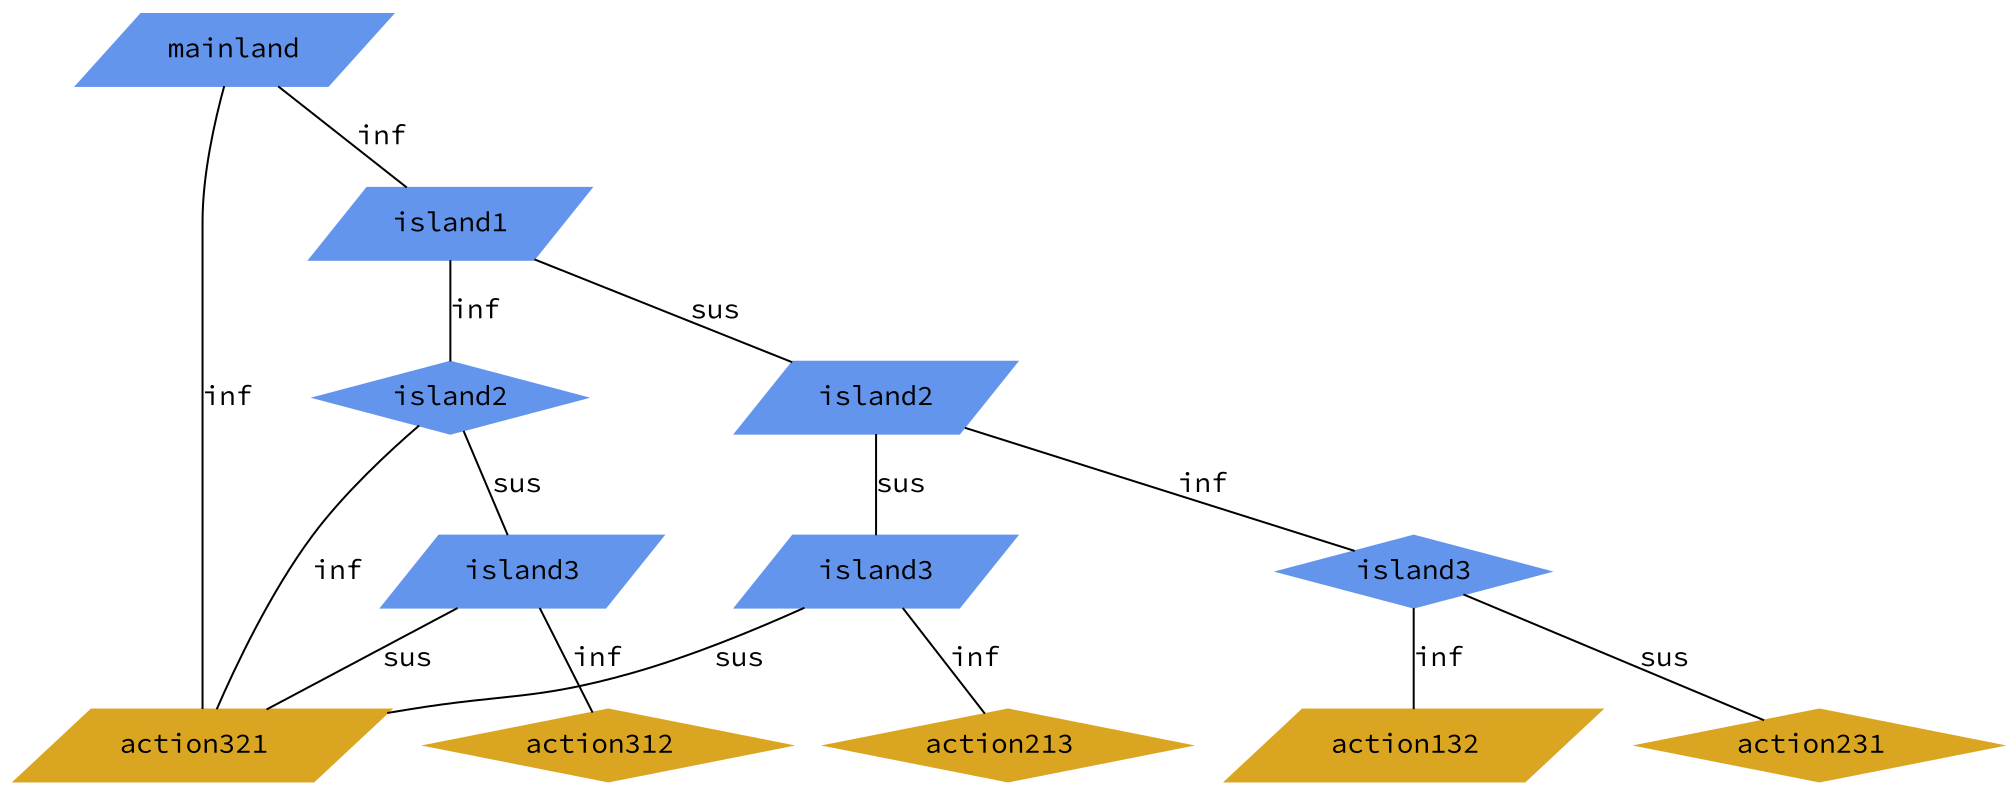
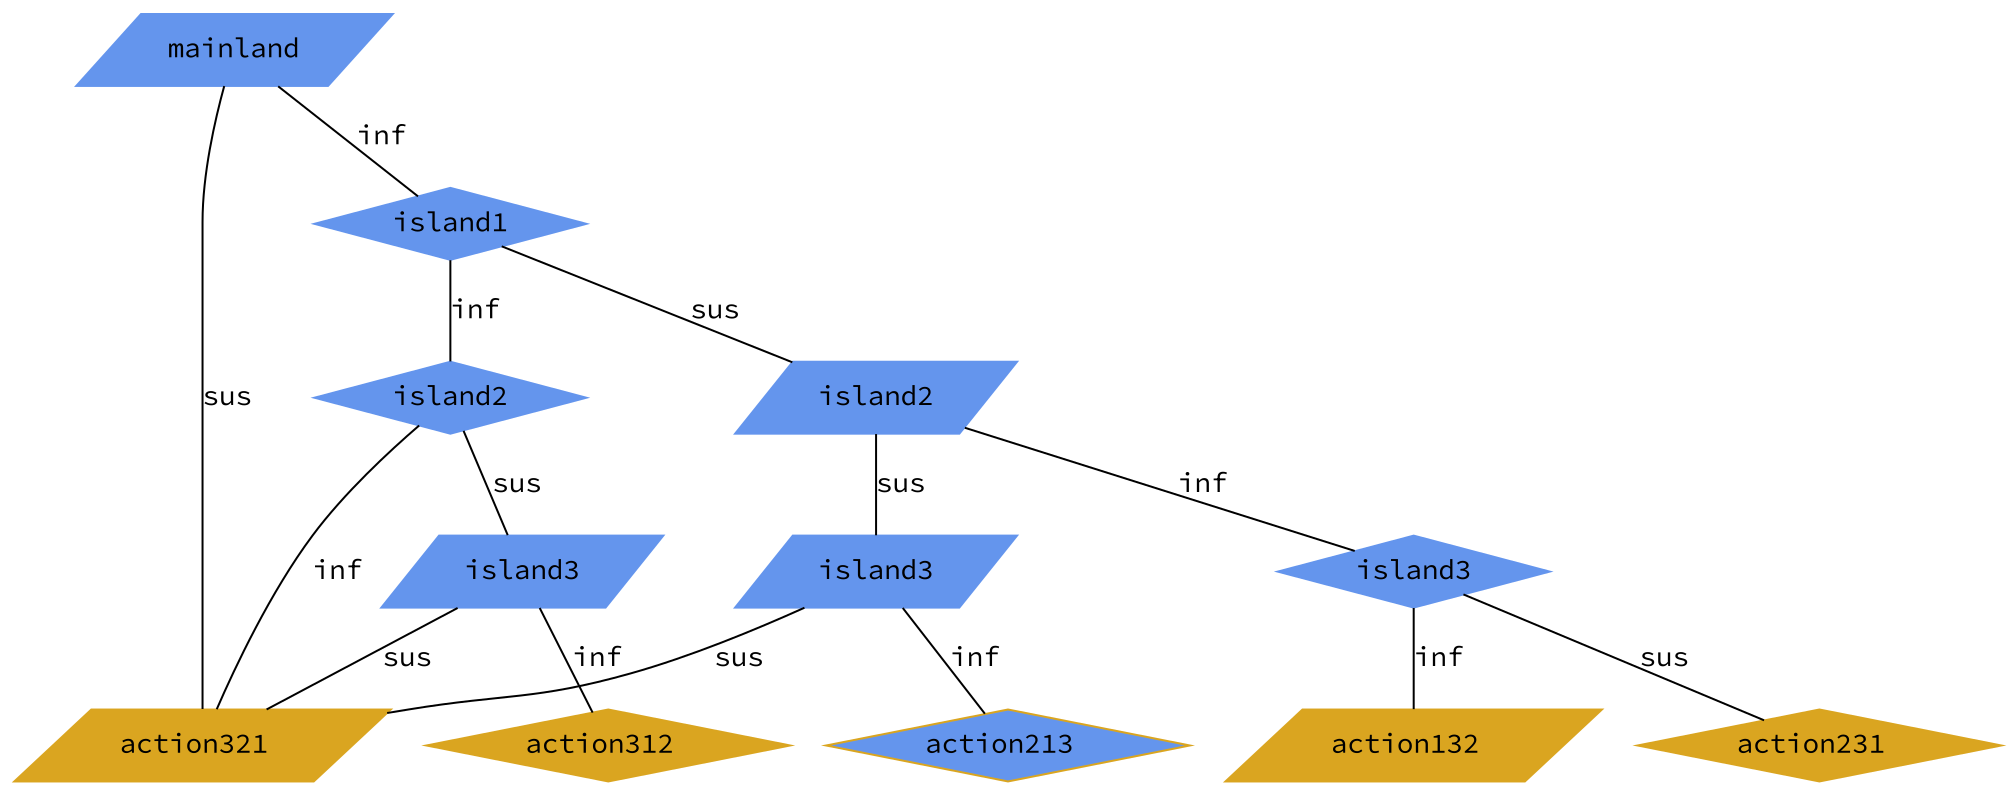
node "island1": shape parallelogram -> diamond
edge "mainland" -- "action321": label "inf" -> "sus"
node "action213": fillcolor goldenrod -> cornflowerblue
